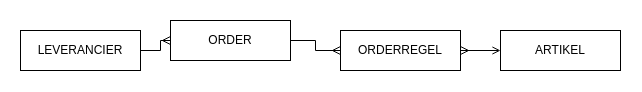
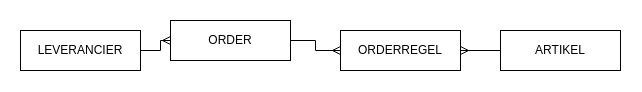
edge "ORDERREGEL" -- "ARTIKEL": arrowhead open -> none
